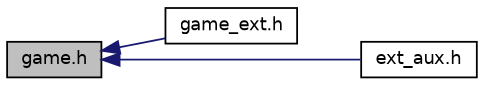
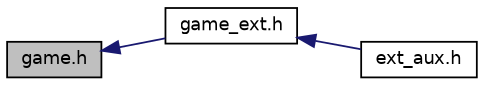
edge "ext_aux.h" -> "game.h": now "ext_aux.h" -> "game_ext.h"
